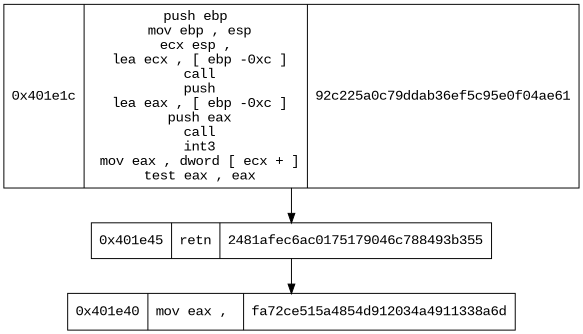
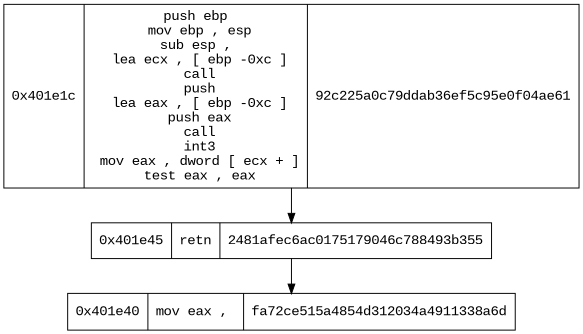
node "0x401e1c": text "ecx esp ," -> "sub esp ,"
node "0x401e40": text "fa72ce515a4854d912034a4911338a6d" -> "fa72ce515a4854d312034a4911338a6d"
